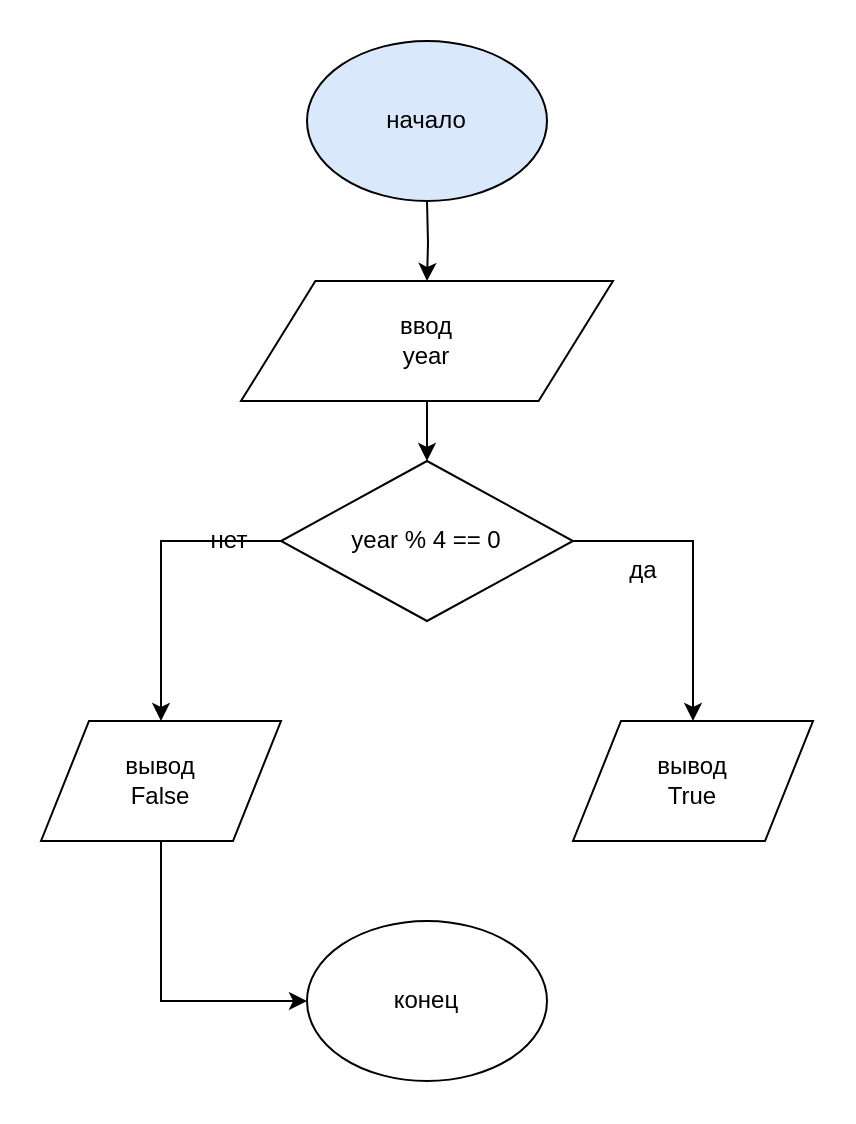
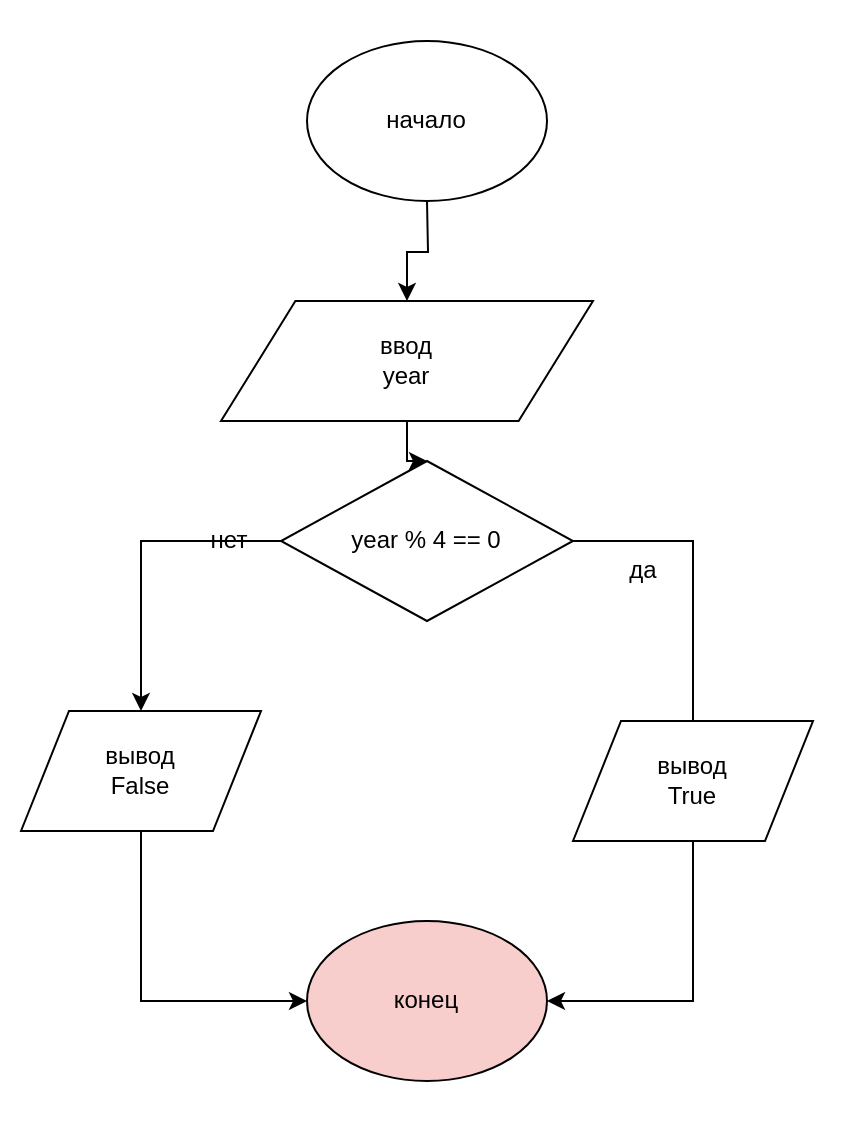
node "начало": fillcolor #dae8fc -> #ffffff
node "ввод year": moved (427, 341) -> (407, 361)
edge "year % 4 == 0" -> "вывод True": arrowhead classic -> none
node "вывод False": moved (161, 781) -> (141, 771)
edge "вывод True" -> "конец": added
node "конец": fillcolor #ffffff -> #f8cecc
